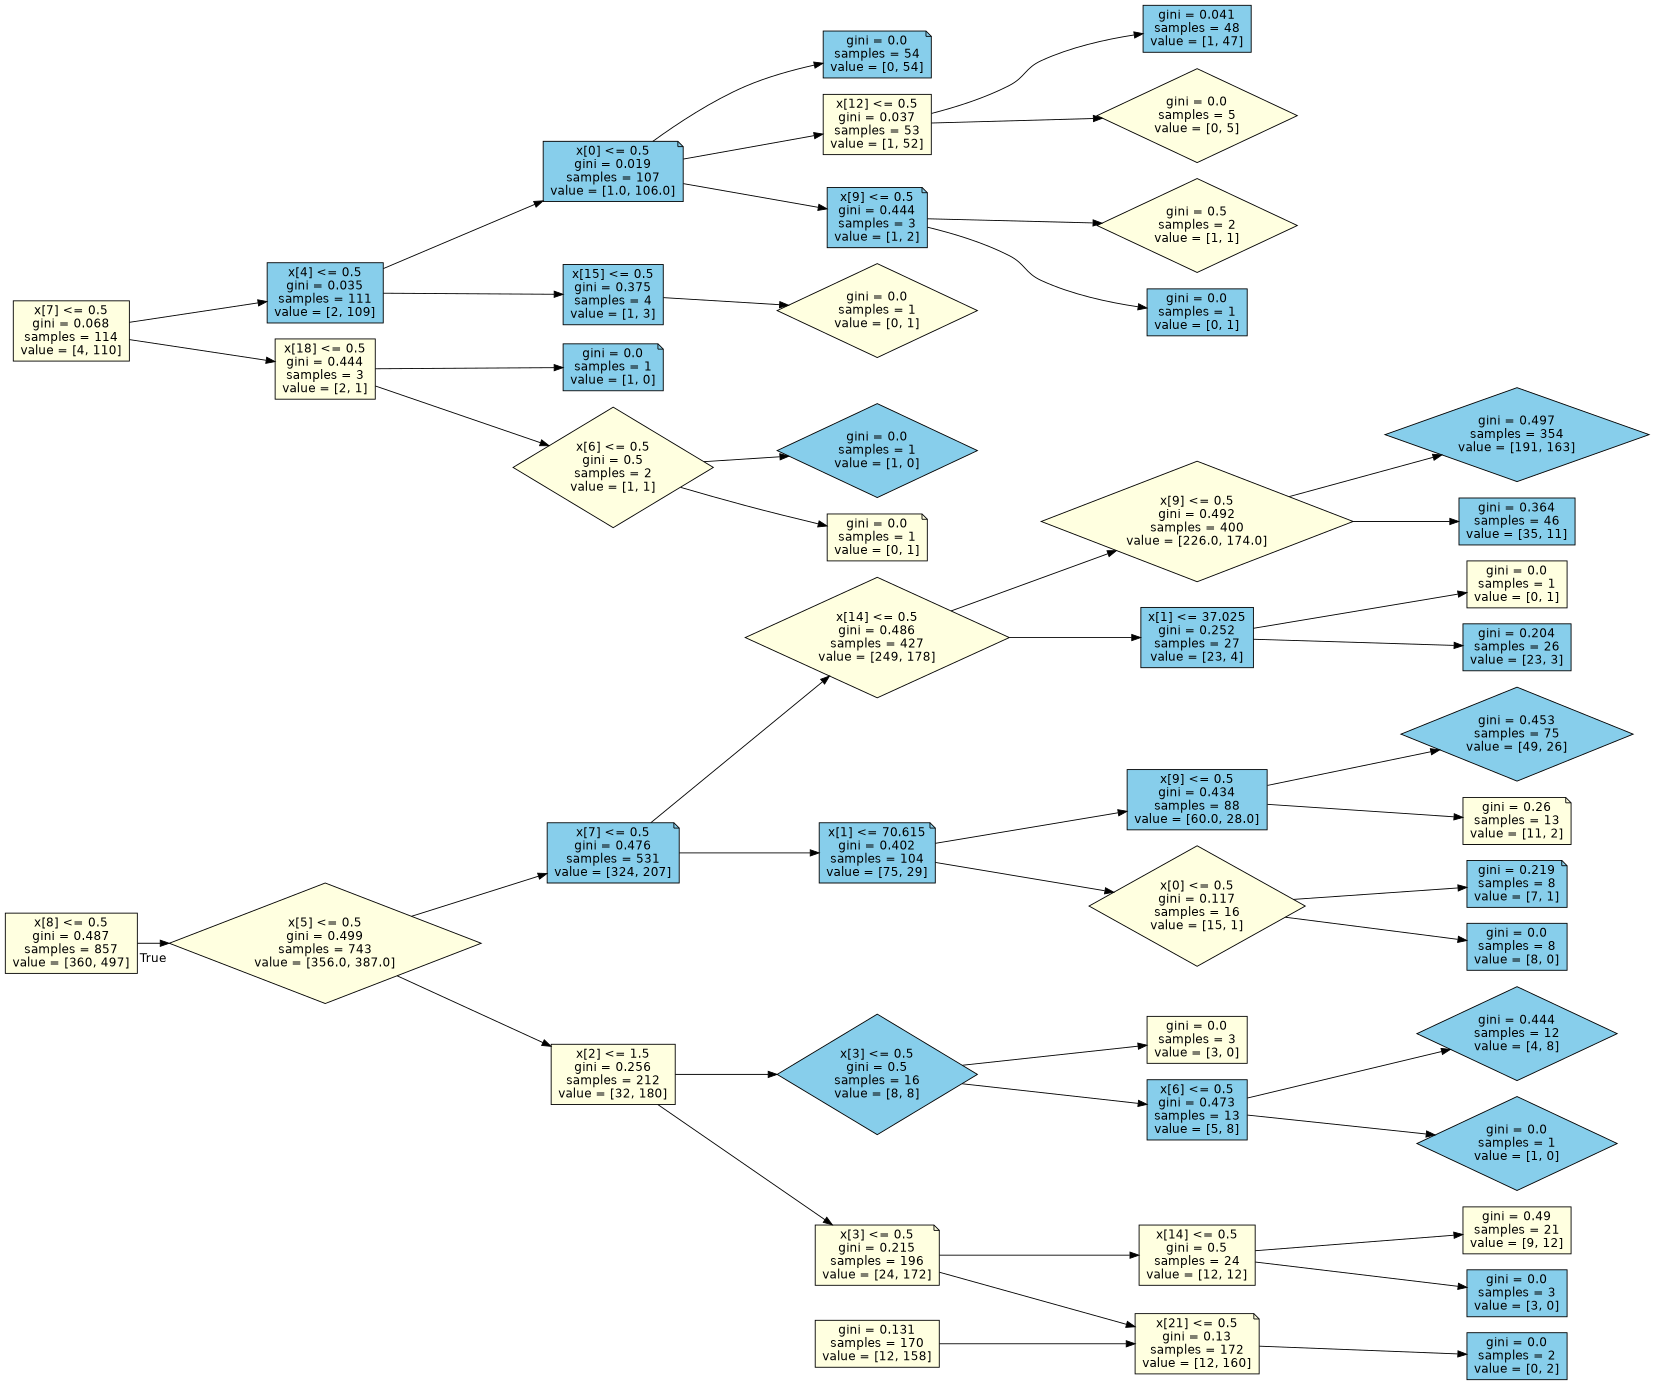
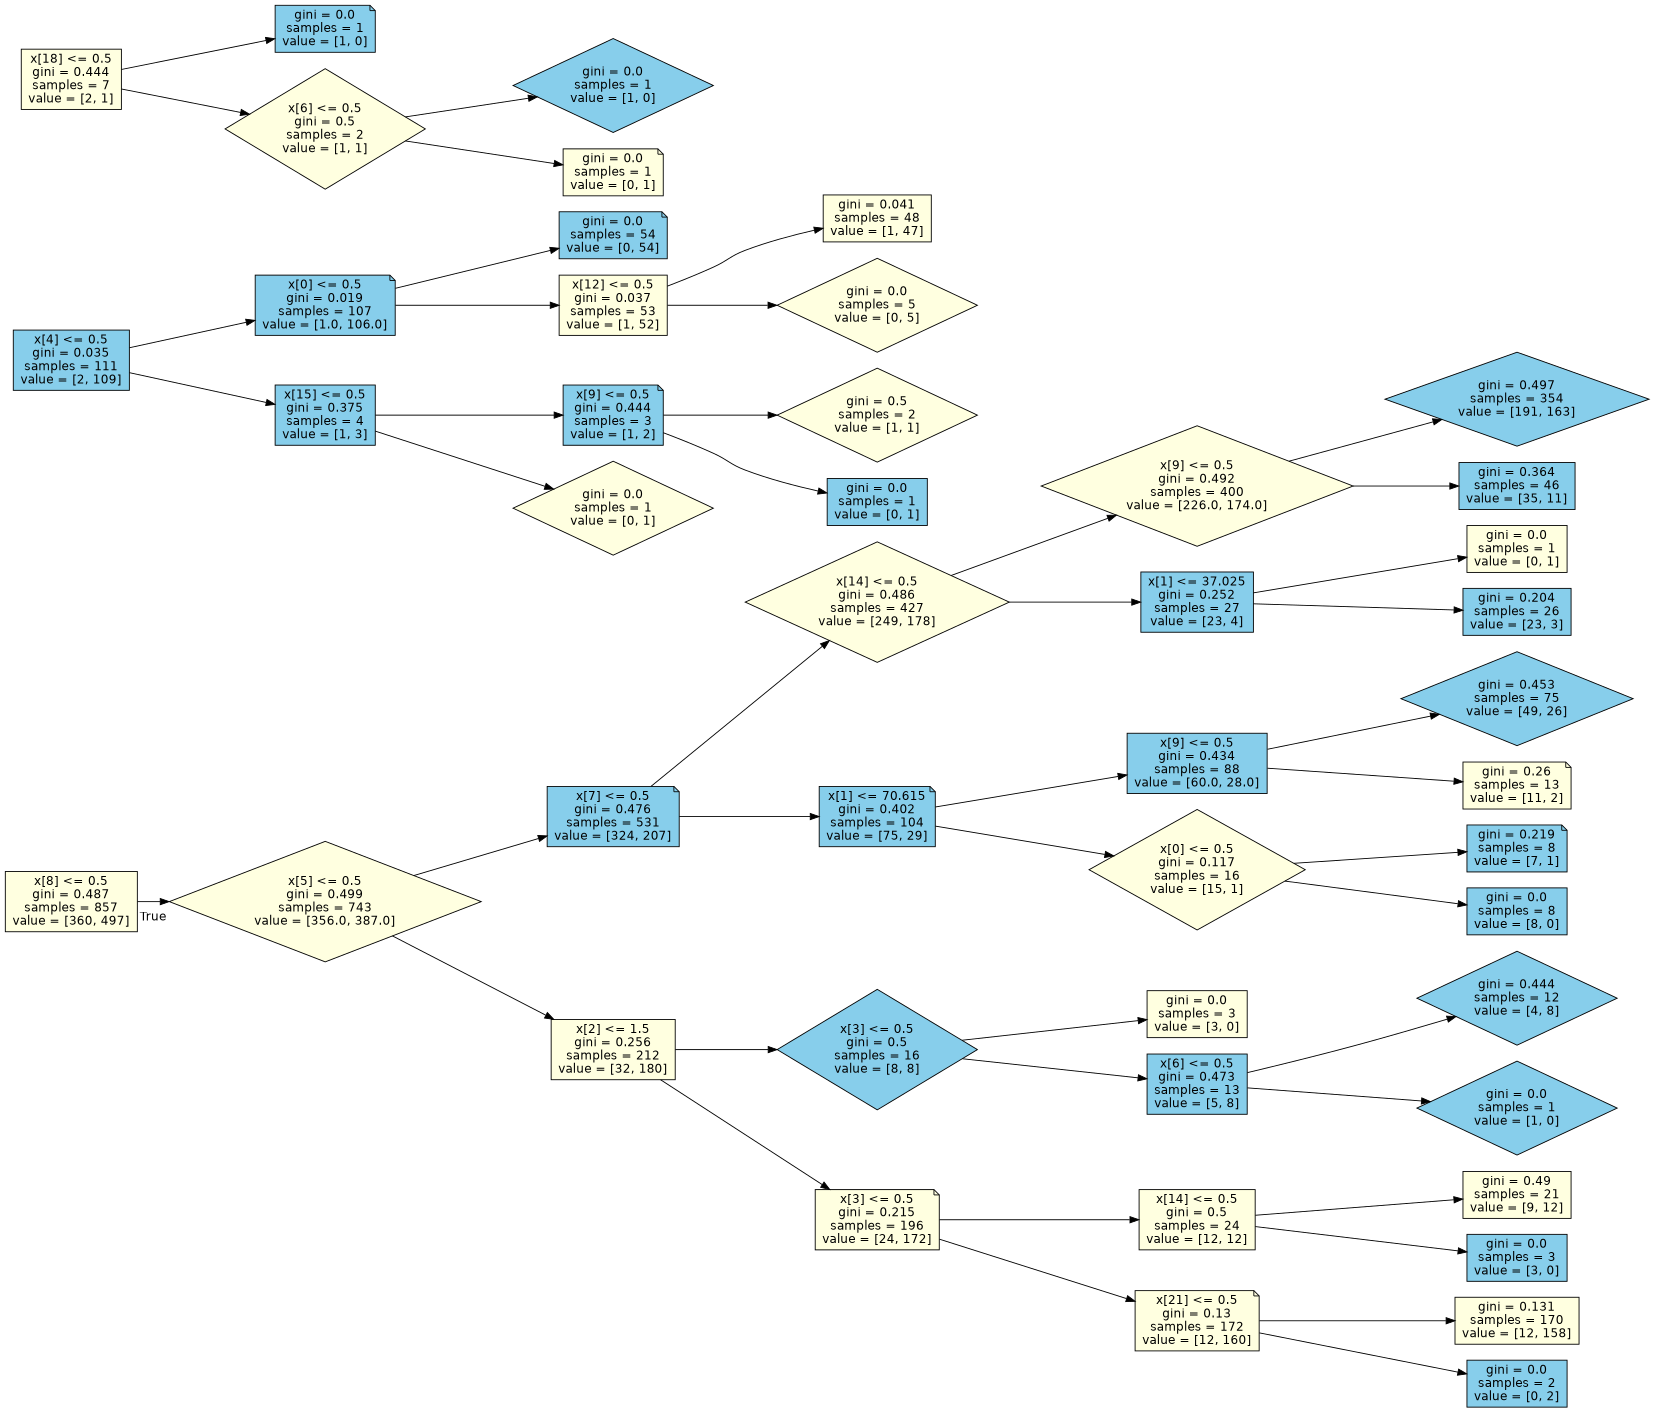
node "gini = 0.041 samples = 48 value = [1, 47]": fillcolor skyblue -> lightyellow
edge "x[0] <= 0.5 gini = 0.019 samples = 107 value = [1.0, 106.0]" -> "x[9] <= 0.5 gini = 0.444 samples = 3 value = [1, 2]": now "x[15] <= 0.5 gini = 0.375 samples = 4 value = [1, 3]" -> "x[9] <= 0.5 gini = 0.444 samples = 3 value = [1, 2]"
node "x[7] <= 0.5 gini = 0.068 samples = 114 value = [4, 110]": removed
node "x[18] <= 0.5 gini = 0.444 samples = 3 value = [2, 1]": label "x[18] <= 0.5 gini = 0.444 samples = 3 value = [2, 1]" -> "x[18] <= 0.5 gini = 0.444 samples = 7 value = [2, 1]"
edge "gini = 0.131 samples = 170 value = [12, 158]" -> "x[21] <= 0.5 gini = 0.13 samples = 172 value = [12, 160]": reversed
